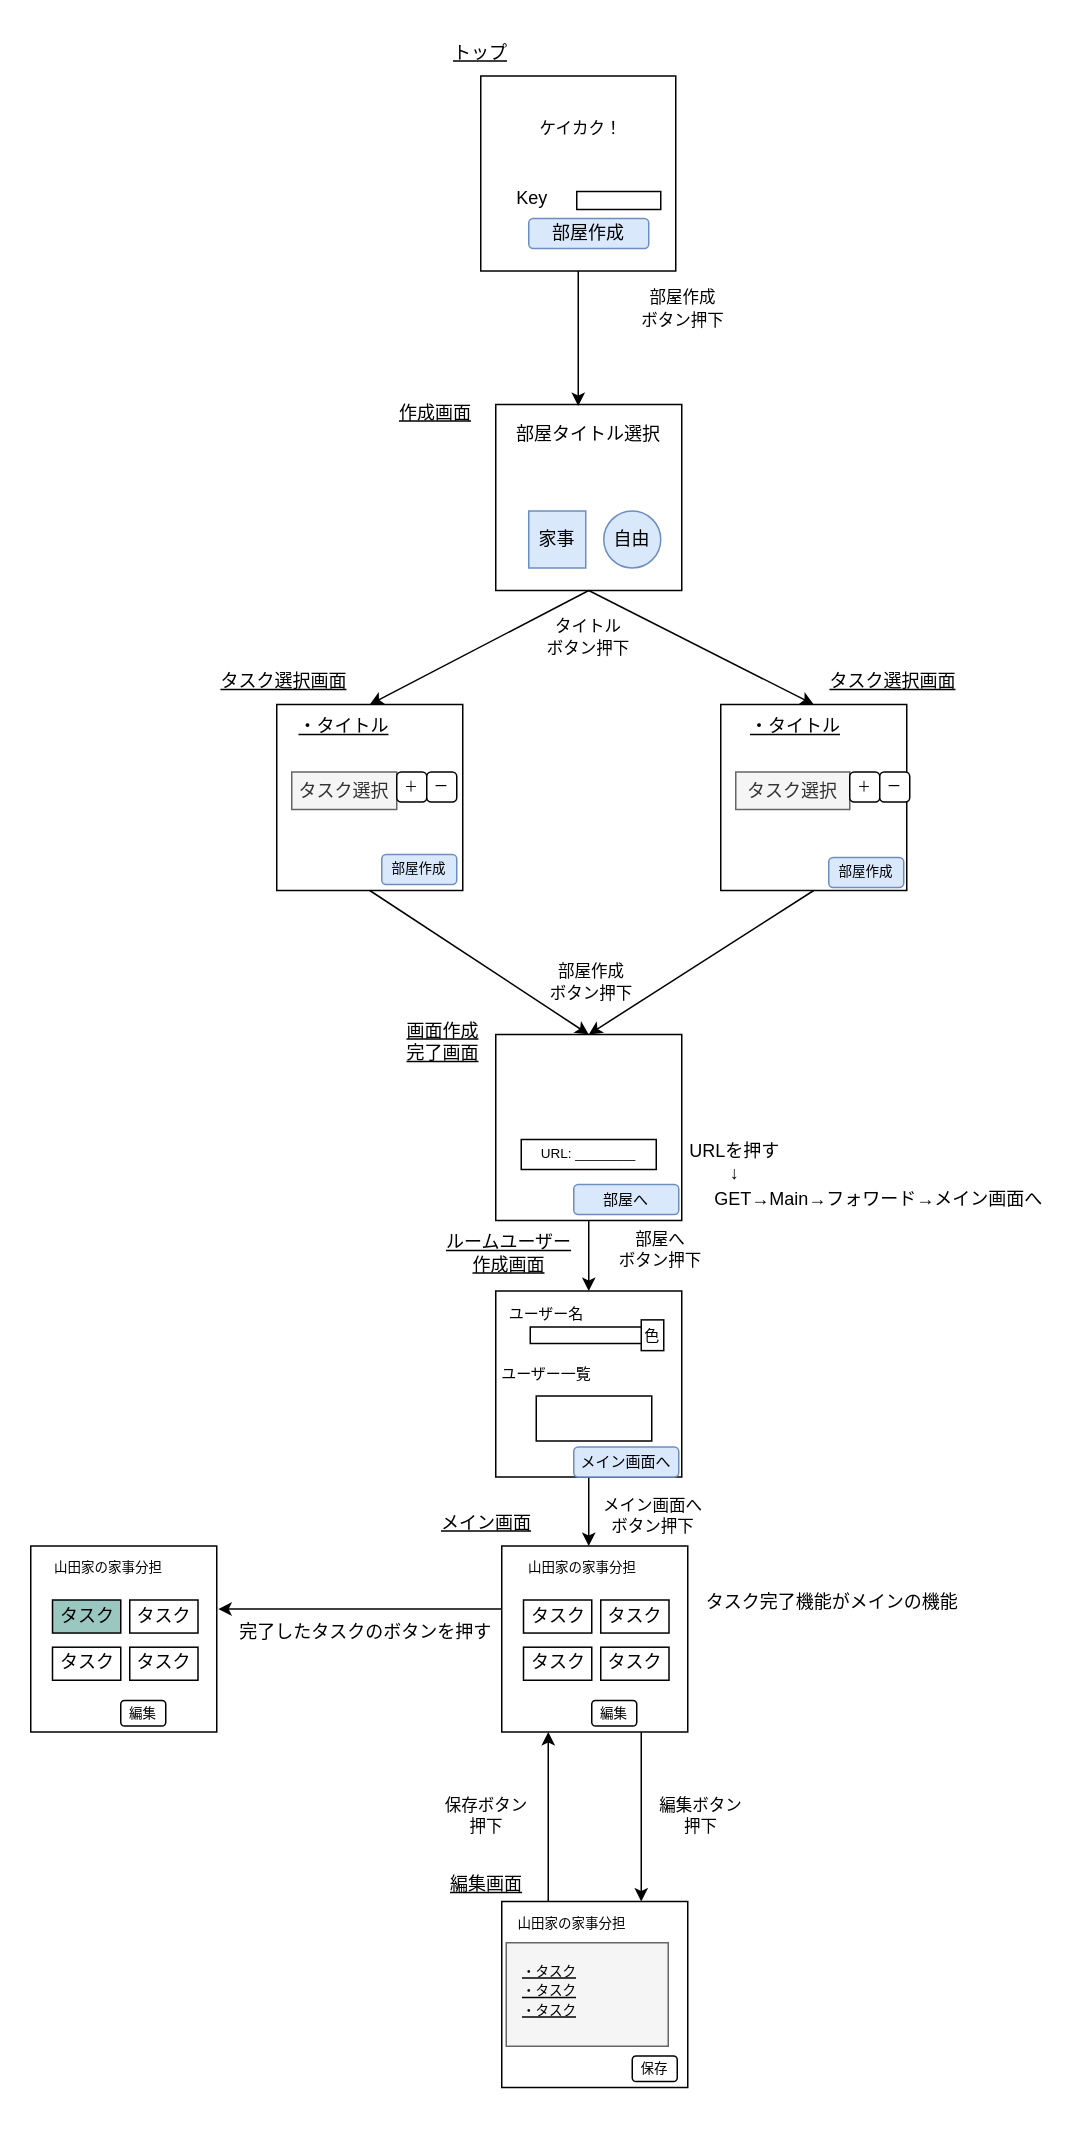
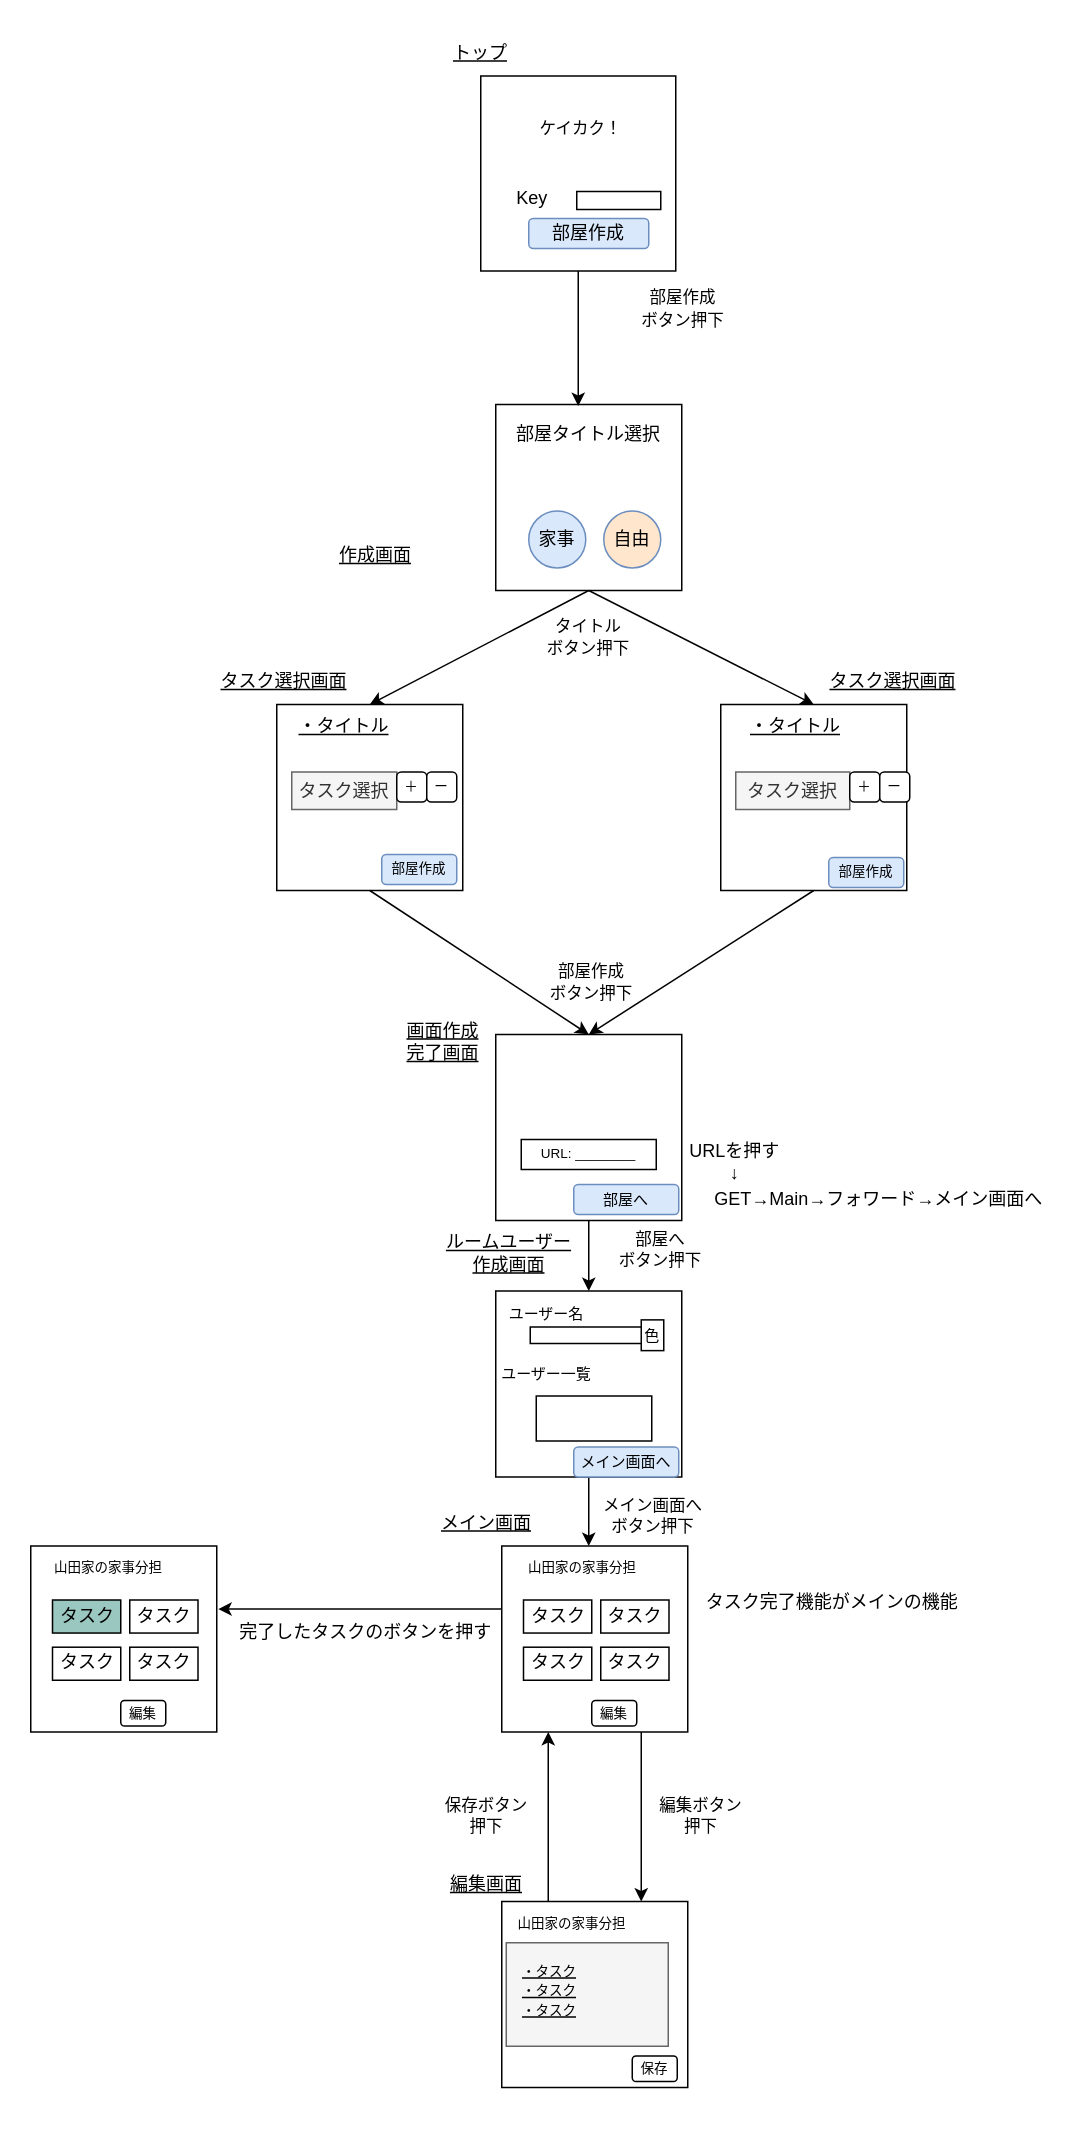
node "作成画面": moved (436, 413) -> (376, 556)
node "家事": shape rectangle -> ellipse
node "自由": fillcolor #dae8fc -> #ffe6cc
